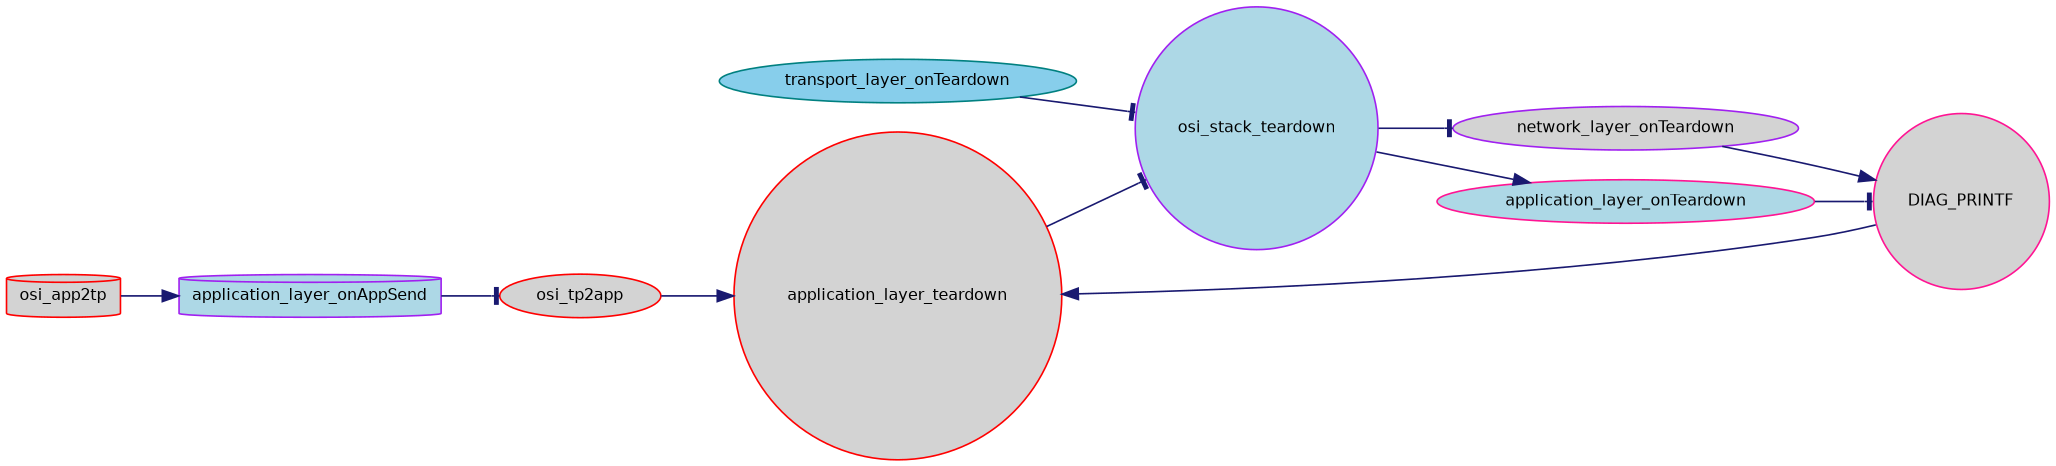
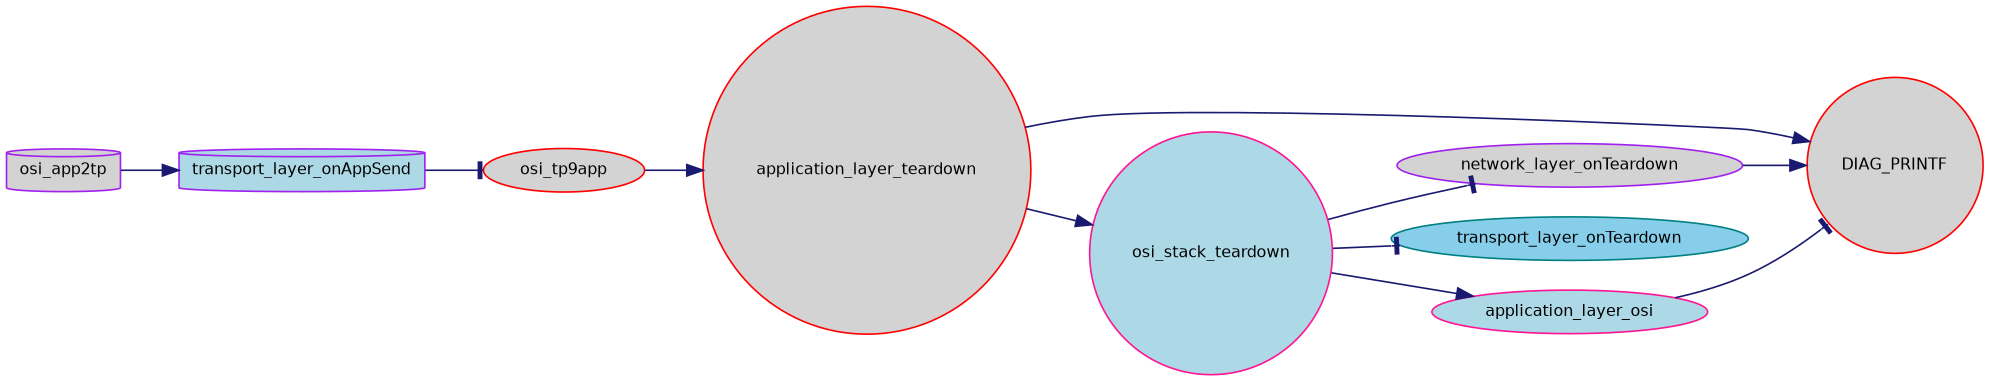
edge "transport_layer_onTeardown" -> "osi_stack_teardown": reversed
node "osi_stack_teardown": color purple -> deeppink
node "application_layer_onTeardown": label "application_layer_onTeardown" -> "application_layer_osi"
node "DIAG_PRINTF": color deeppink -> red
edge "application_layer_teardown" -> "osi_stack_teardown": arrowhead tee -> normal
edge "DIAG_PRINTF" -> "application_layer_teardown": reversed
node "osi_app2tp": color red -> purple
node "application_layer_onAppSend": label "application_layer_onAppSend" -> "transport_layer_onAppSend"
node "osi_tp2app": label "osi_tp2app" -> "osi_tp9app"
